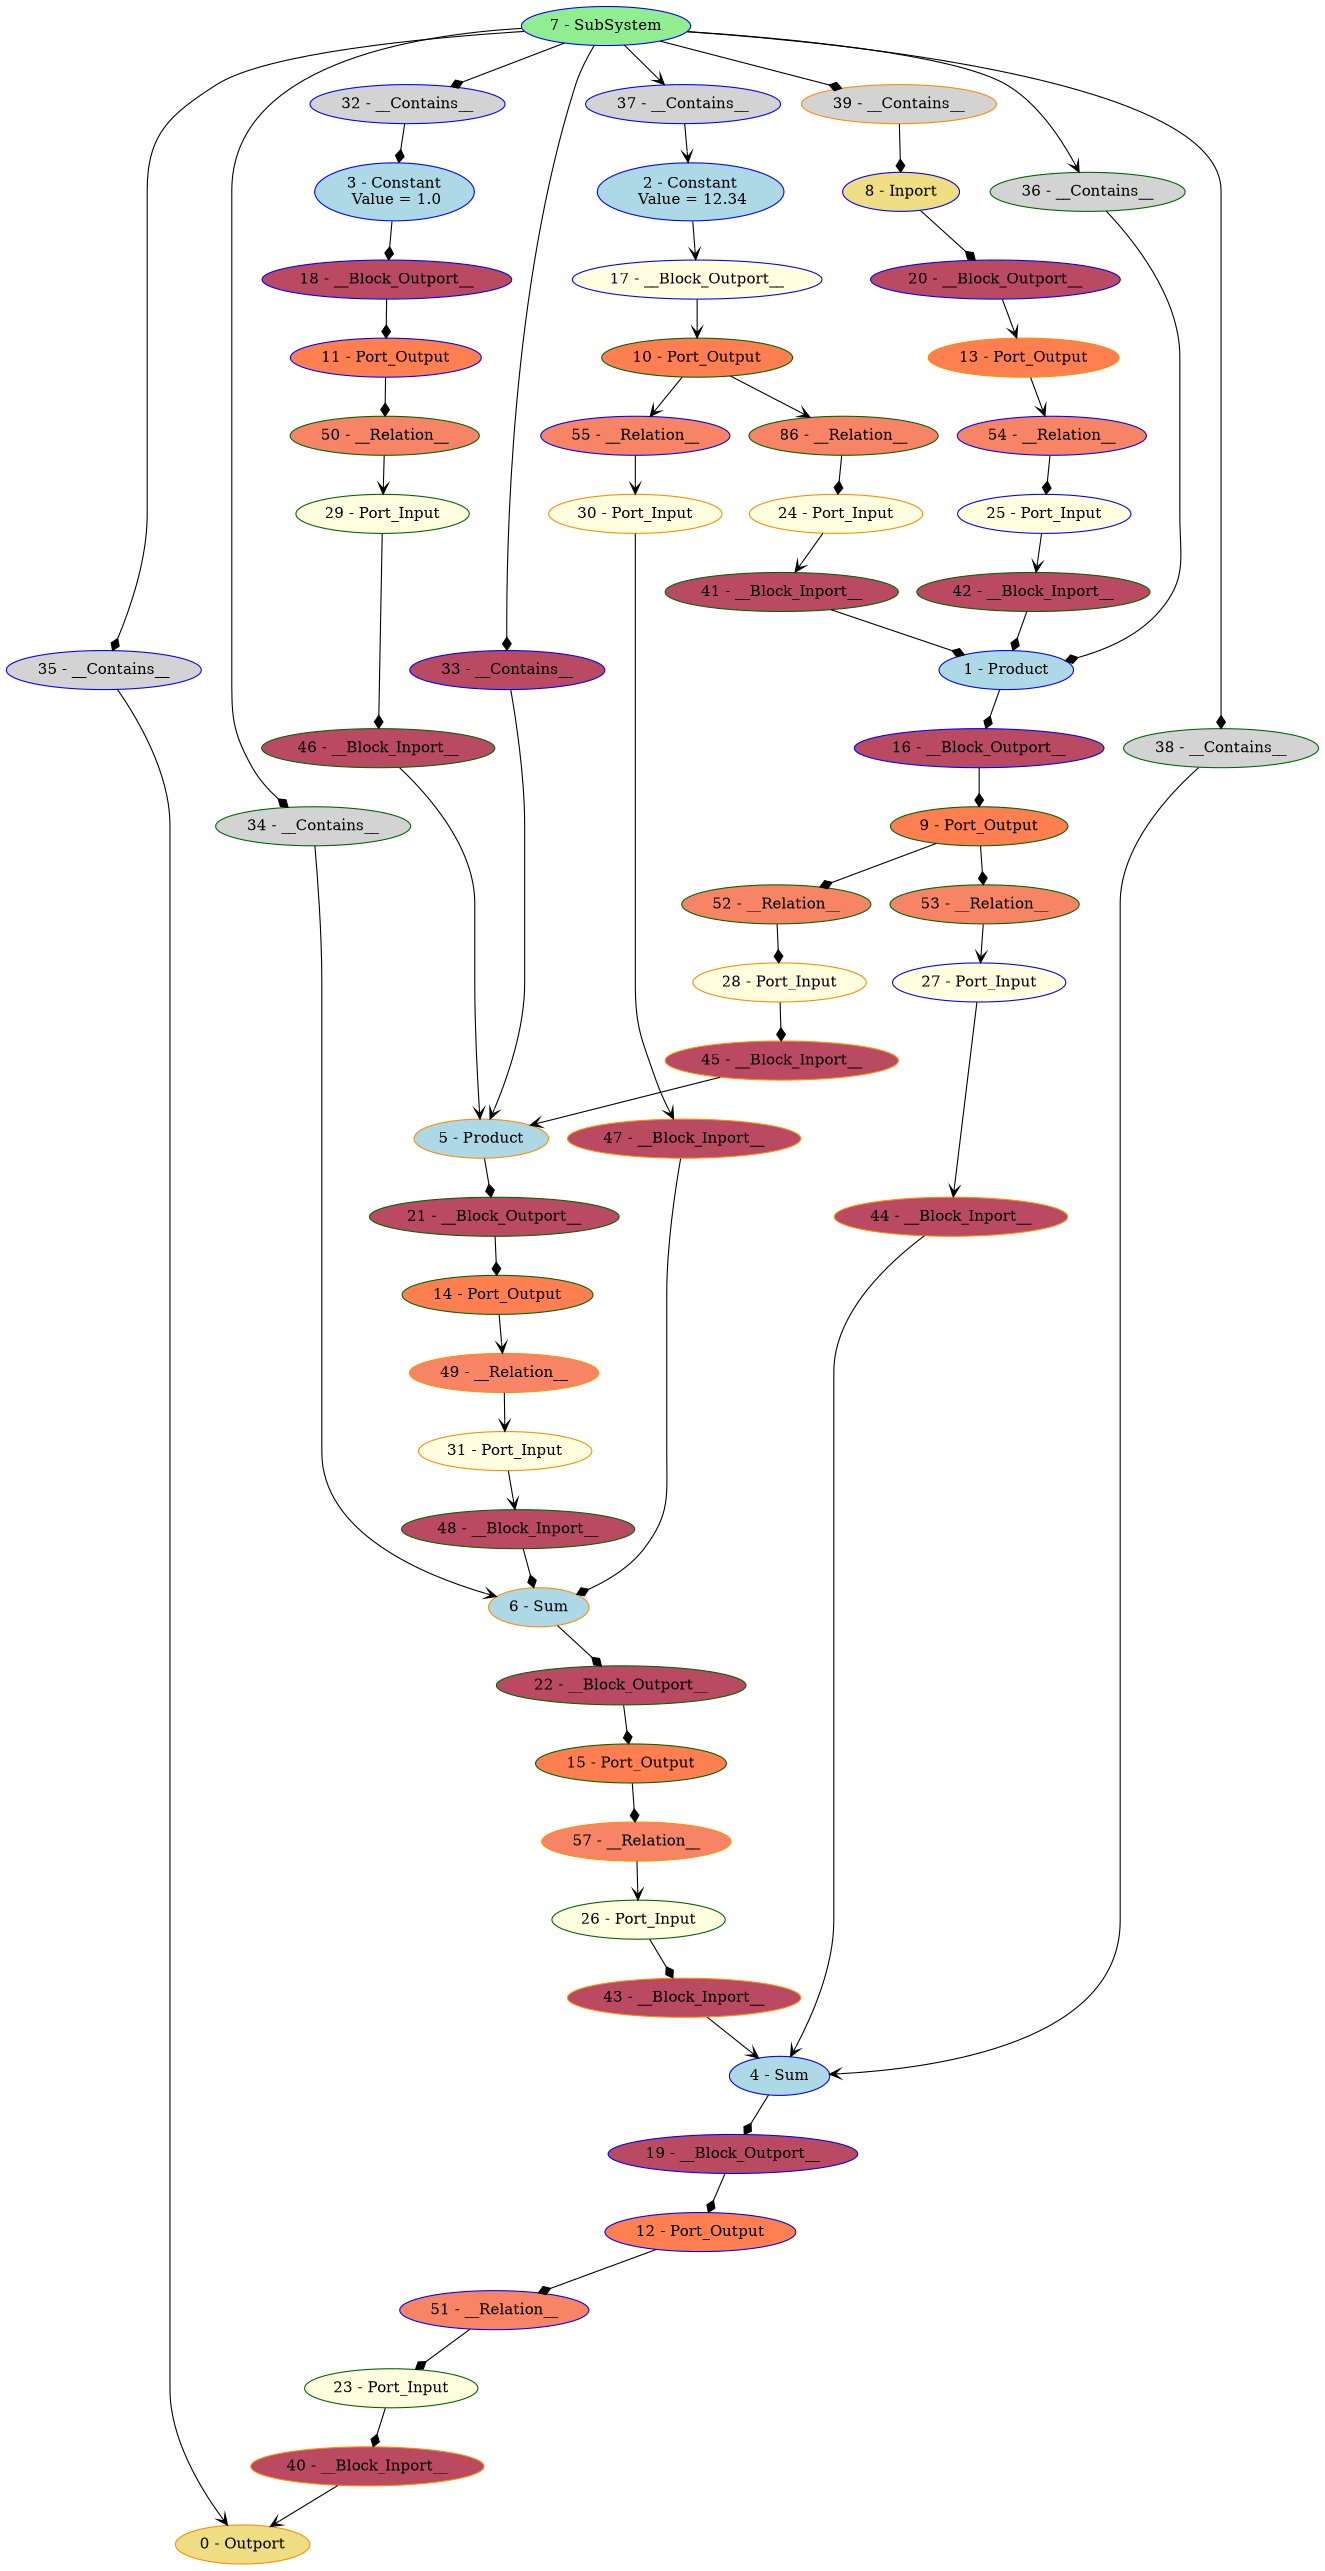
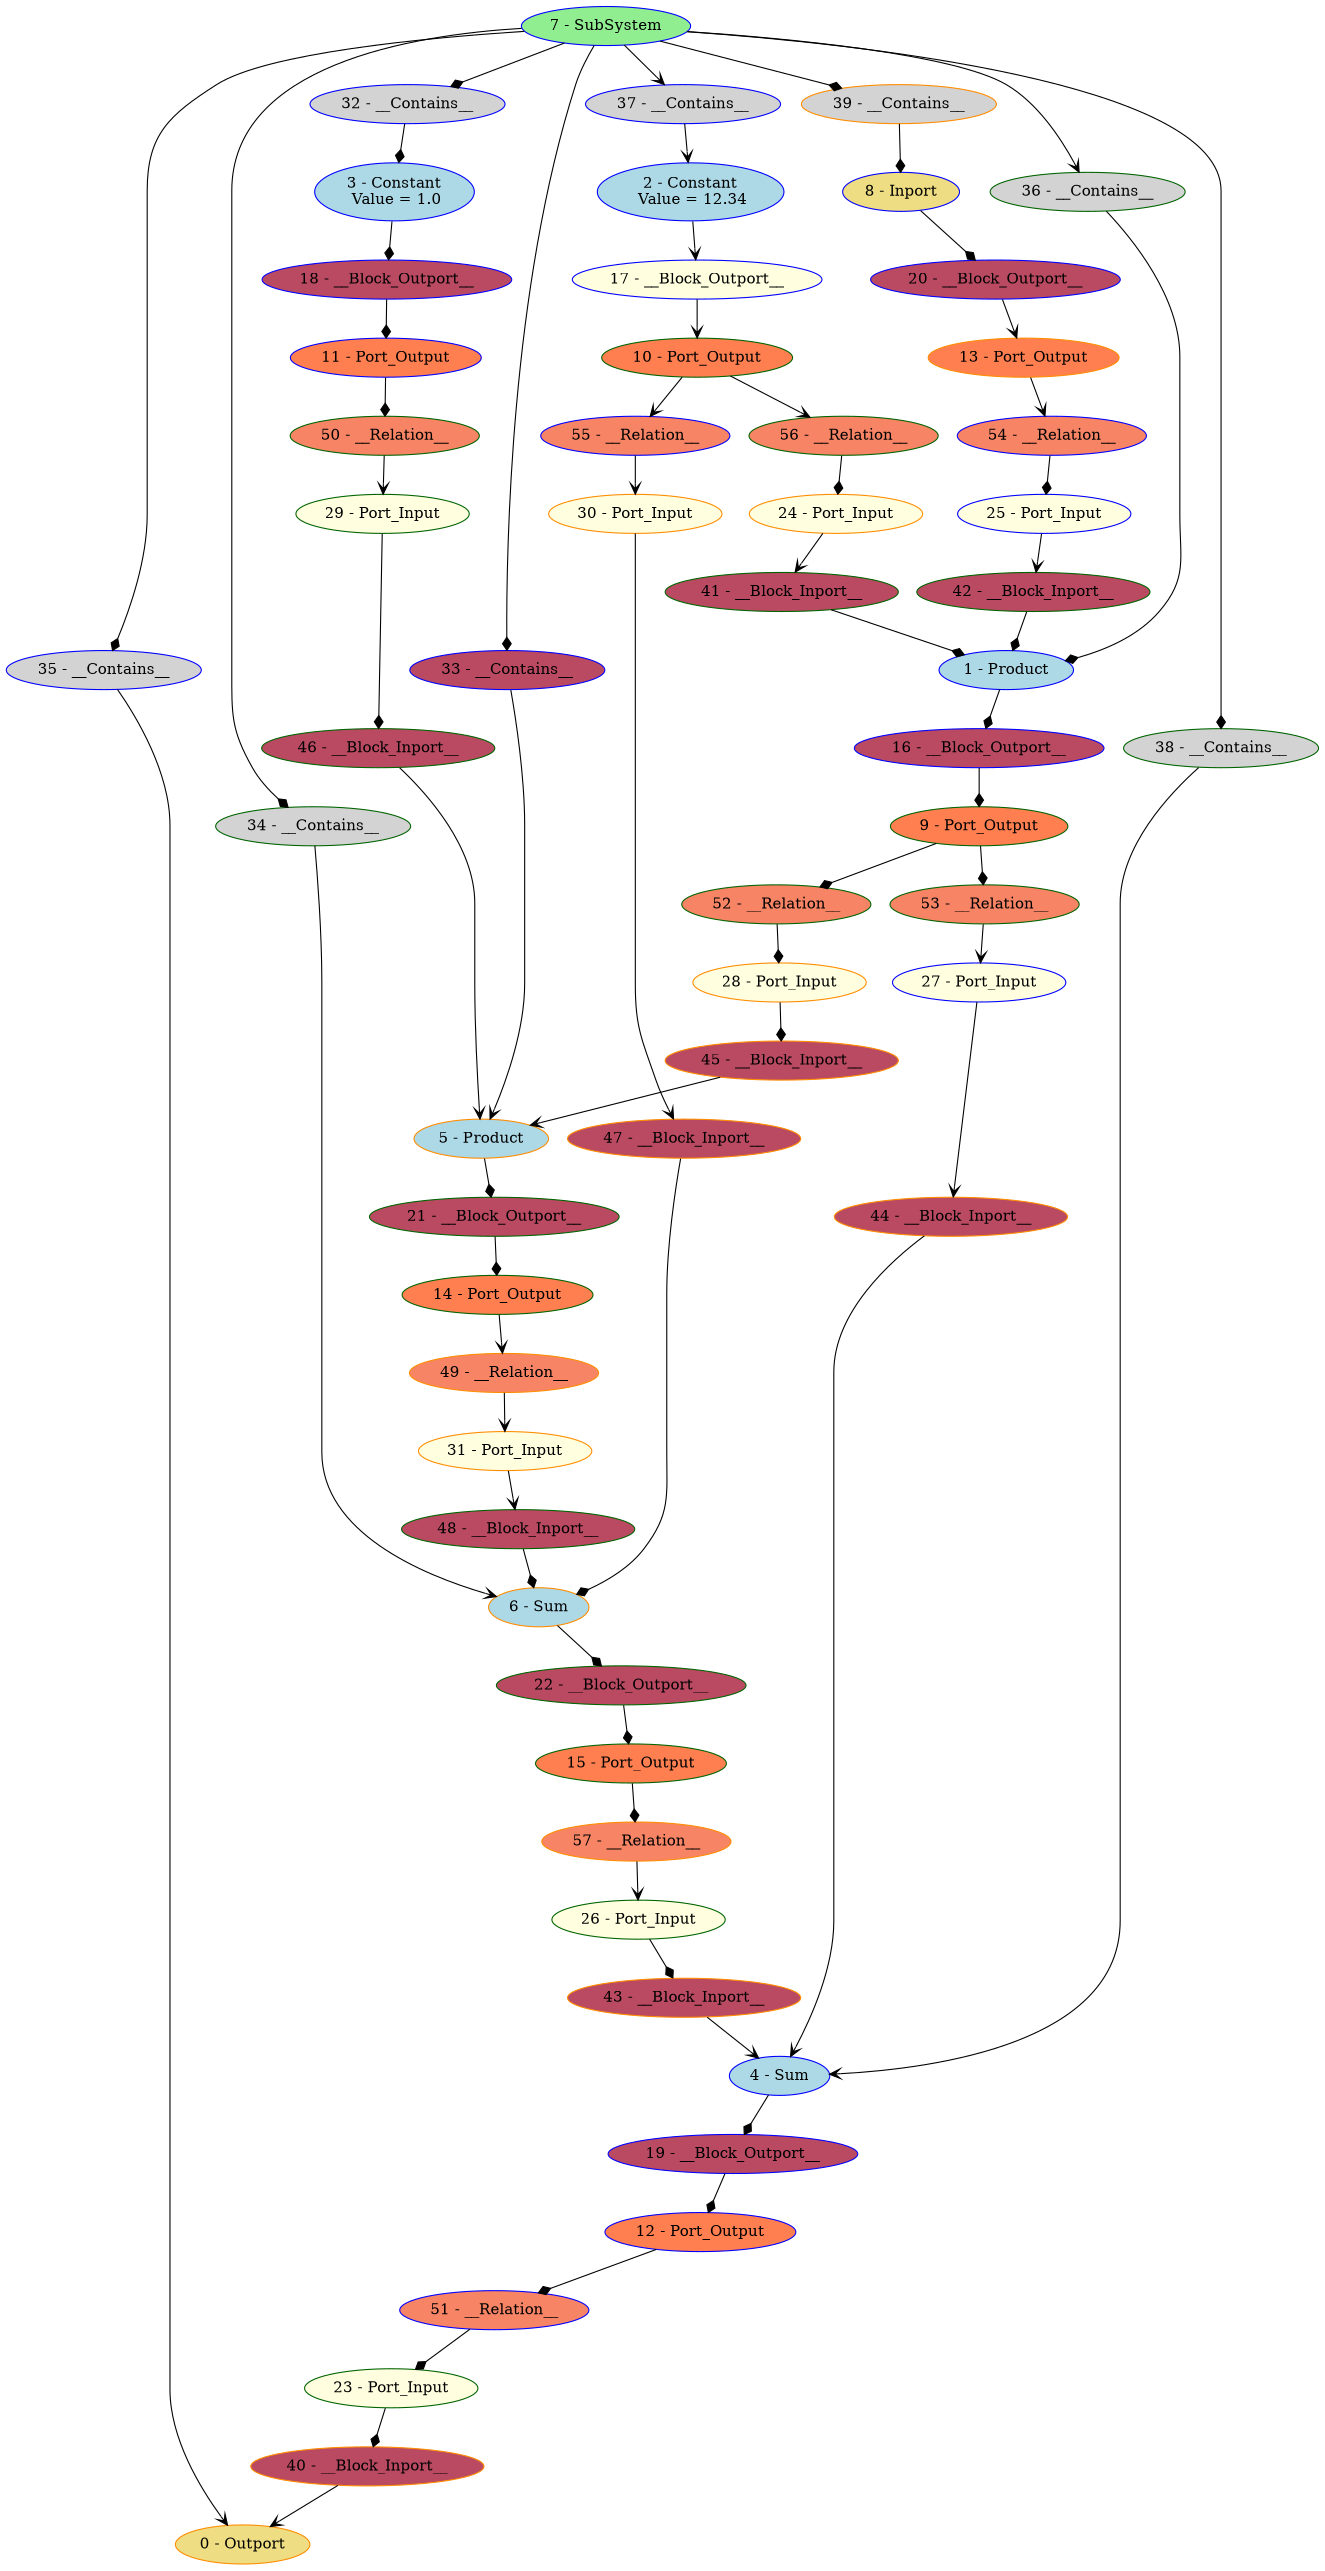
node "86 - __Relation__": label "86 - __Relation__" -> "56 - __Relation__"
